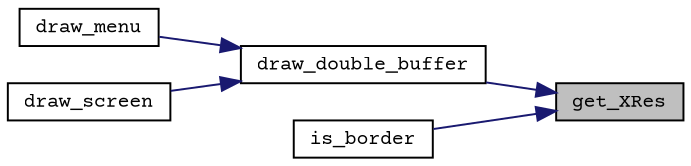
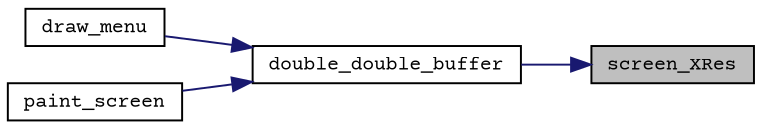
node "draw_double_buffer": label "draw_double_buffer" -> "double_double_buffer"
node "draw_screen": label "draw_screen" -> "paint_screen"
node "get_XRes": label "get_XRes" -> "screen_XRes"
node "is_border": removed
